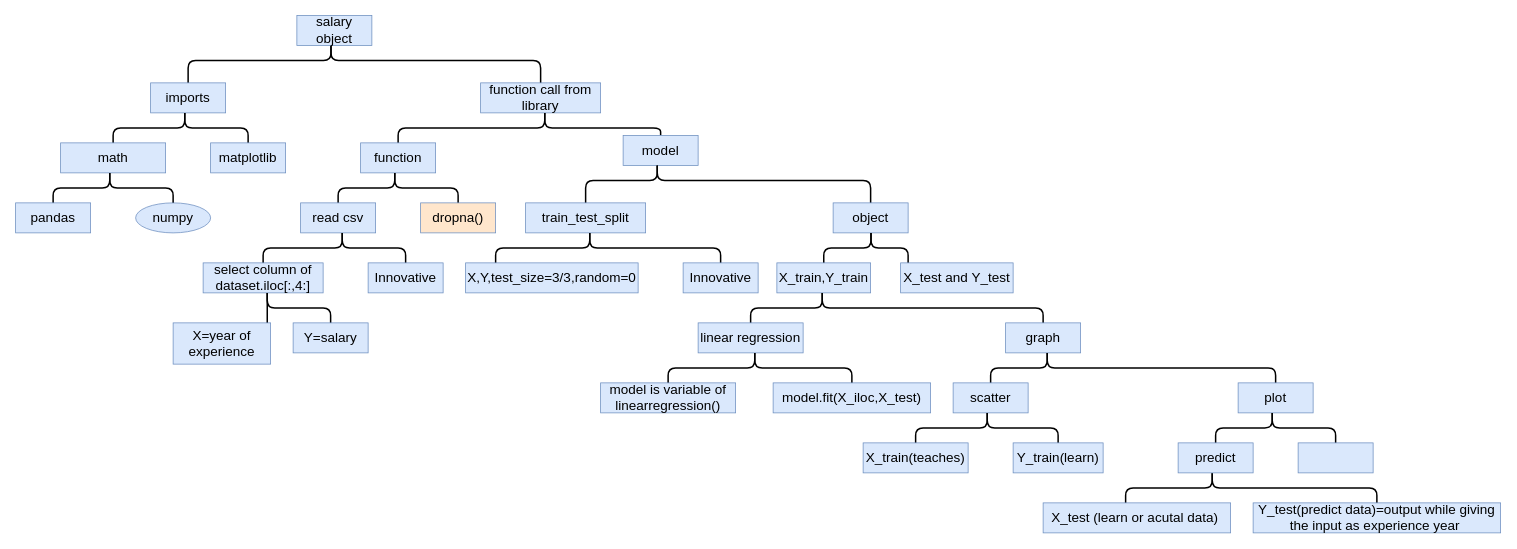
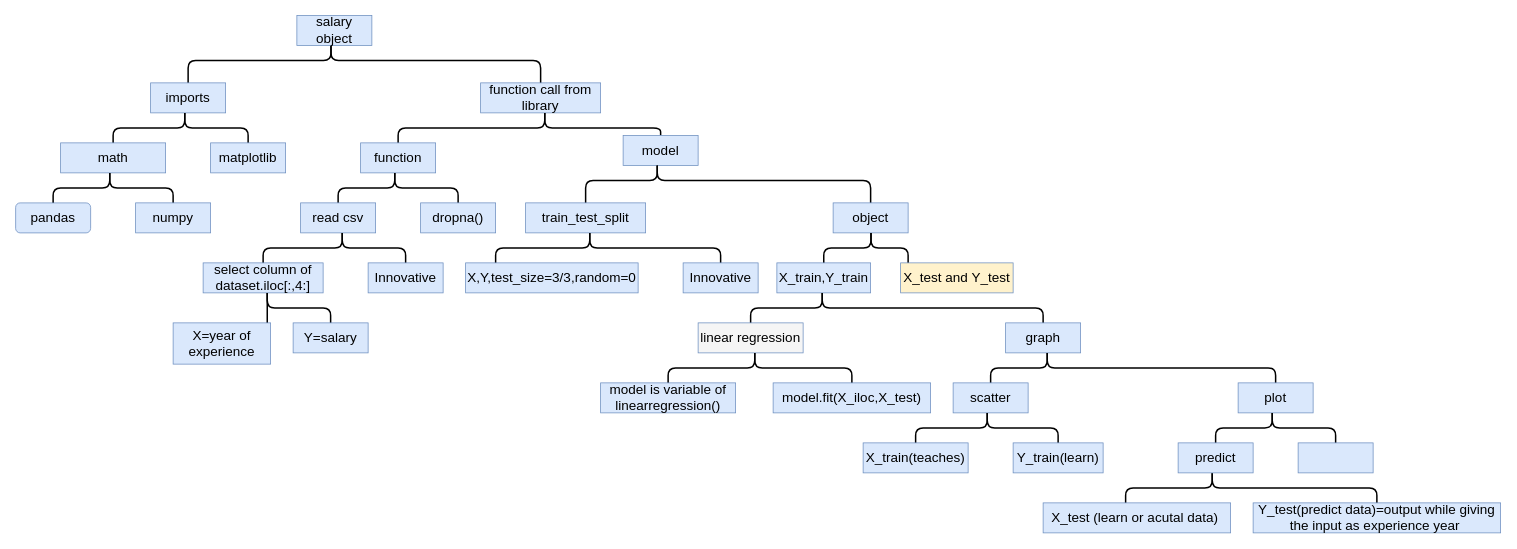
node "pandas": shape rectangle -> rounded rectangle
node "numpy": shape ellipse -> rectangle
node "dropna()": fillcolor #ffe6cc -> #dae8fc
node "X_test and Y_test": fillcolor #dae8fc -> #fff2cc
node "linear regression": fillcolor #dae8fc -> #f5f5f5
